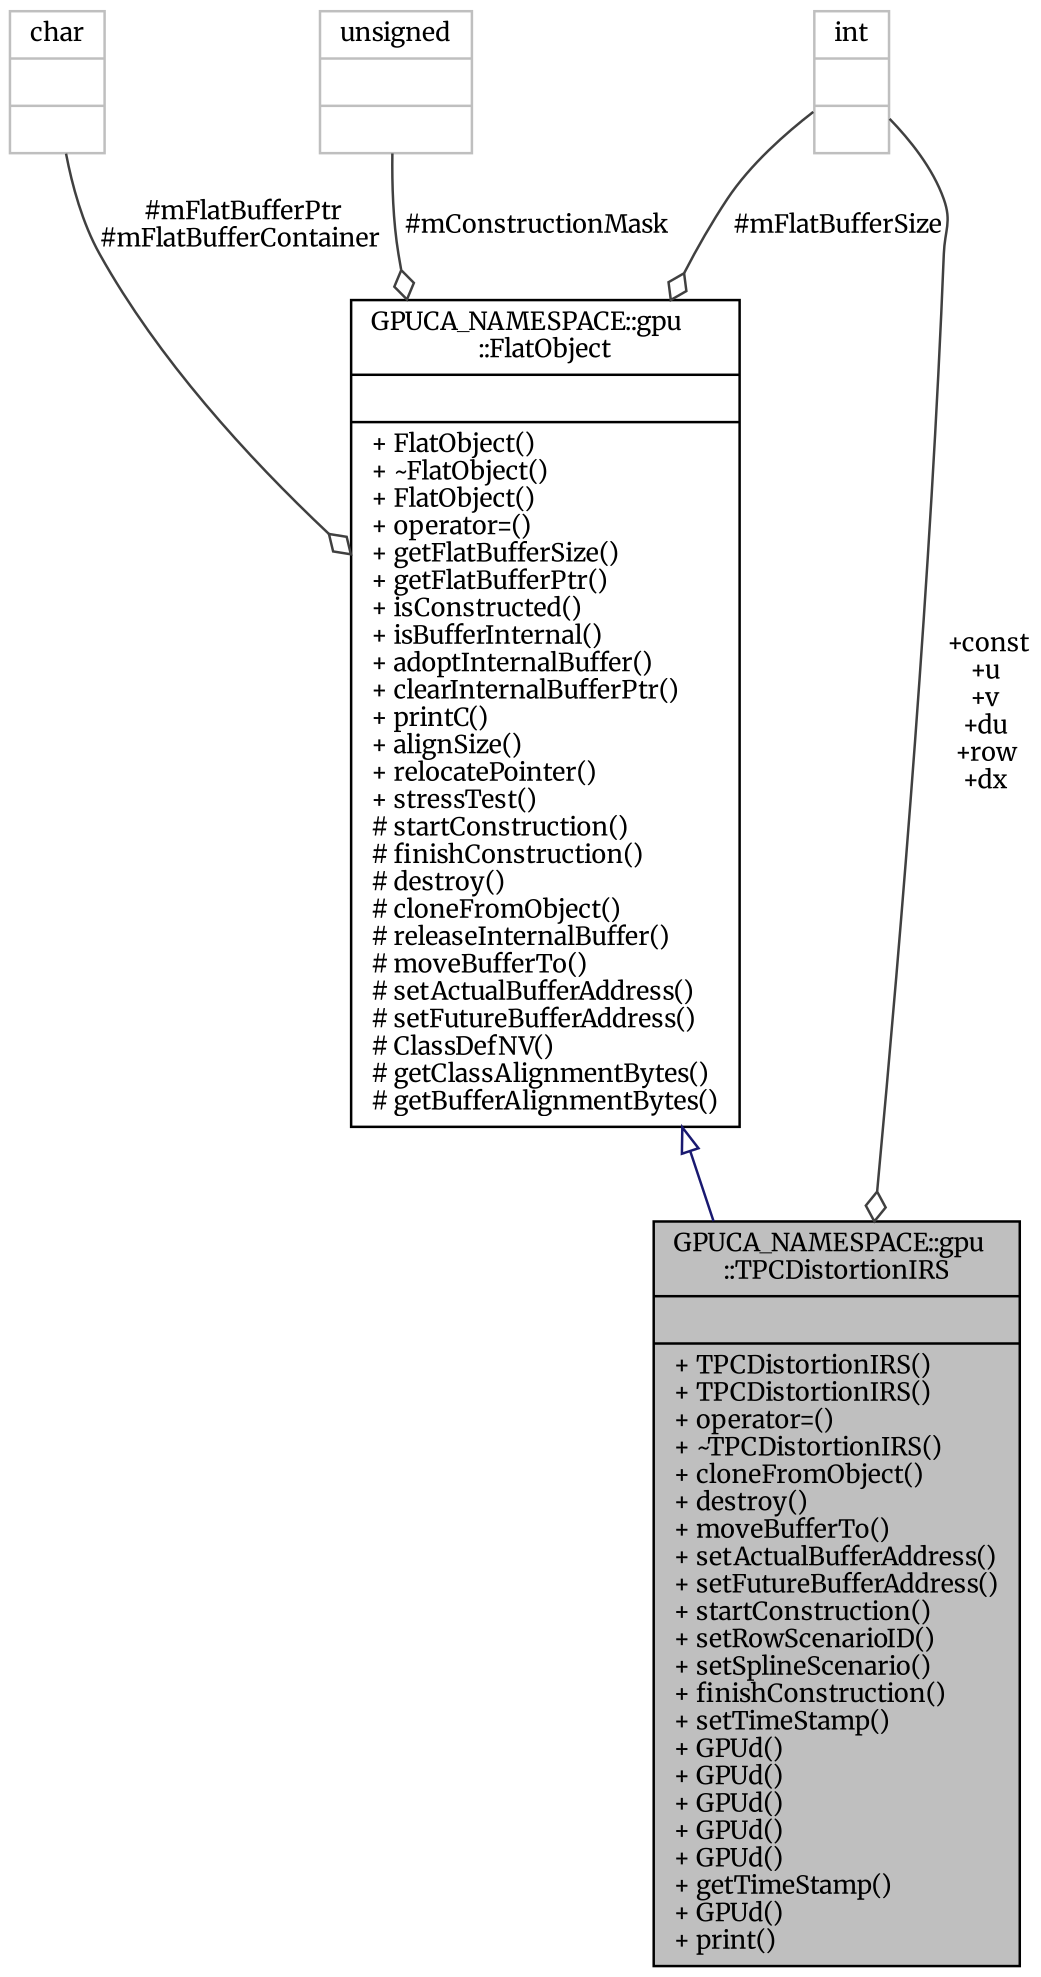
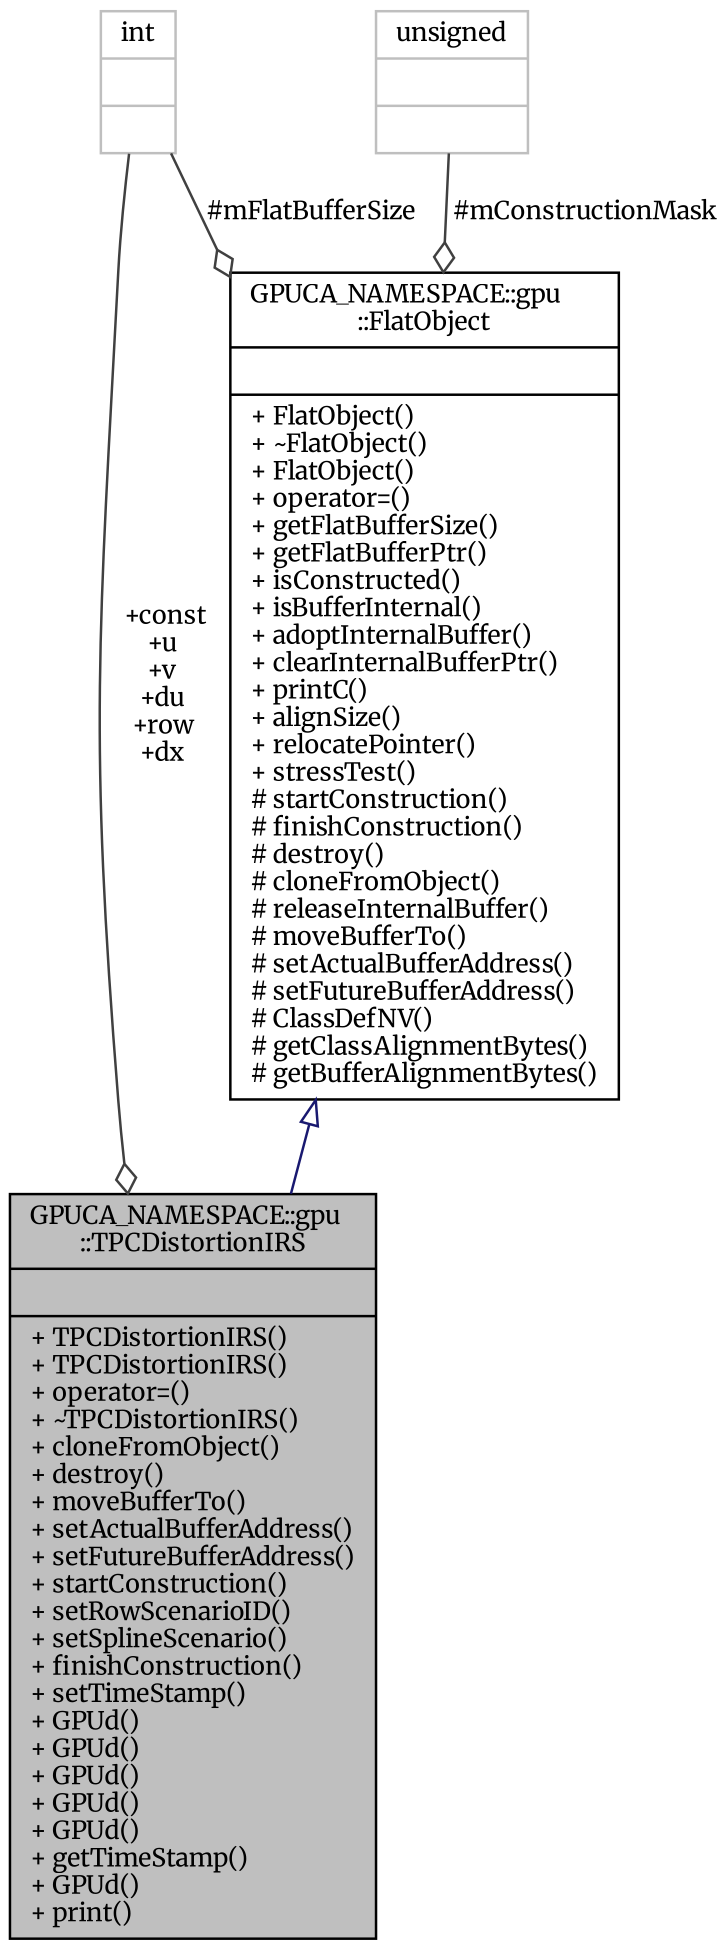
node "char": removed
